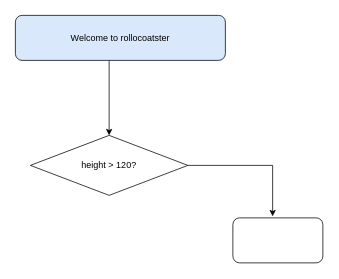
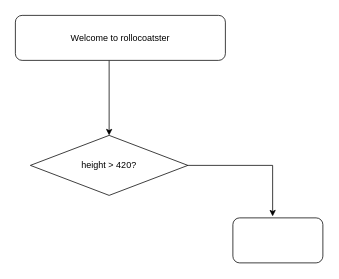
node "Welcome to rollocoatster": fillcolor #dae8fc -> #ffffff
node "height > 120?": label "height > 120?" -> "height > 420?"
